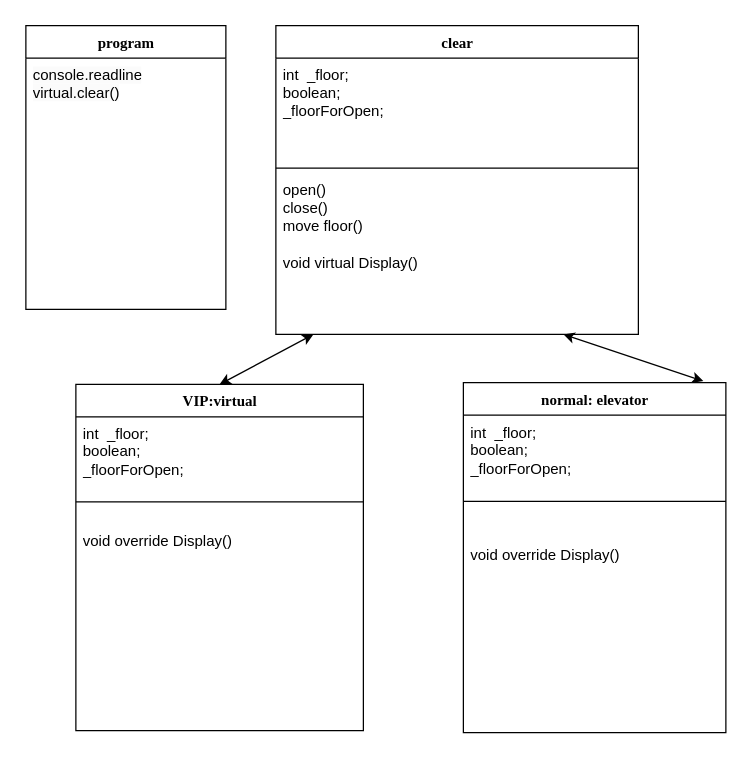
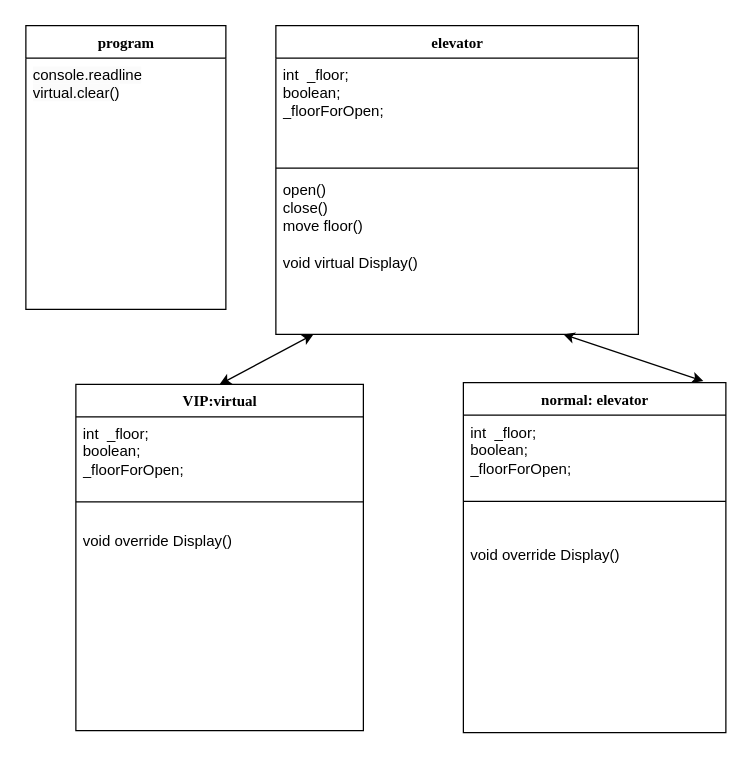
node "clear": label "clear" -> "elevator"
